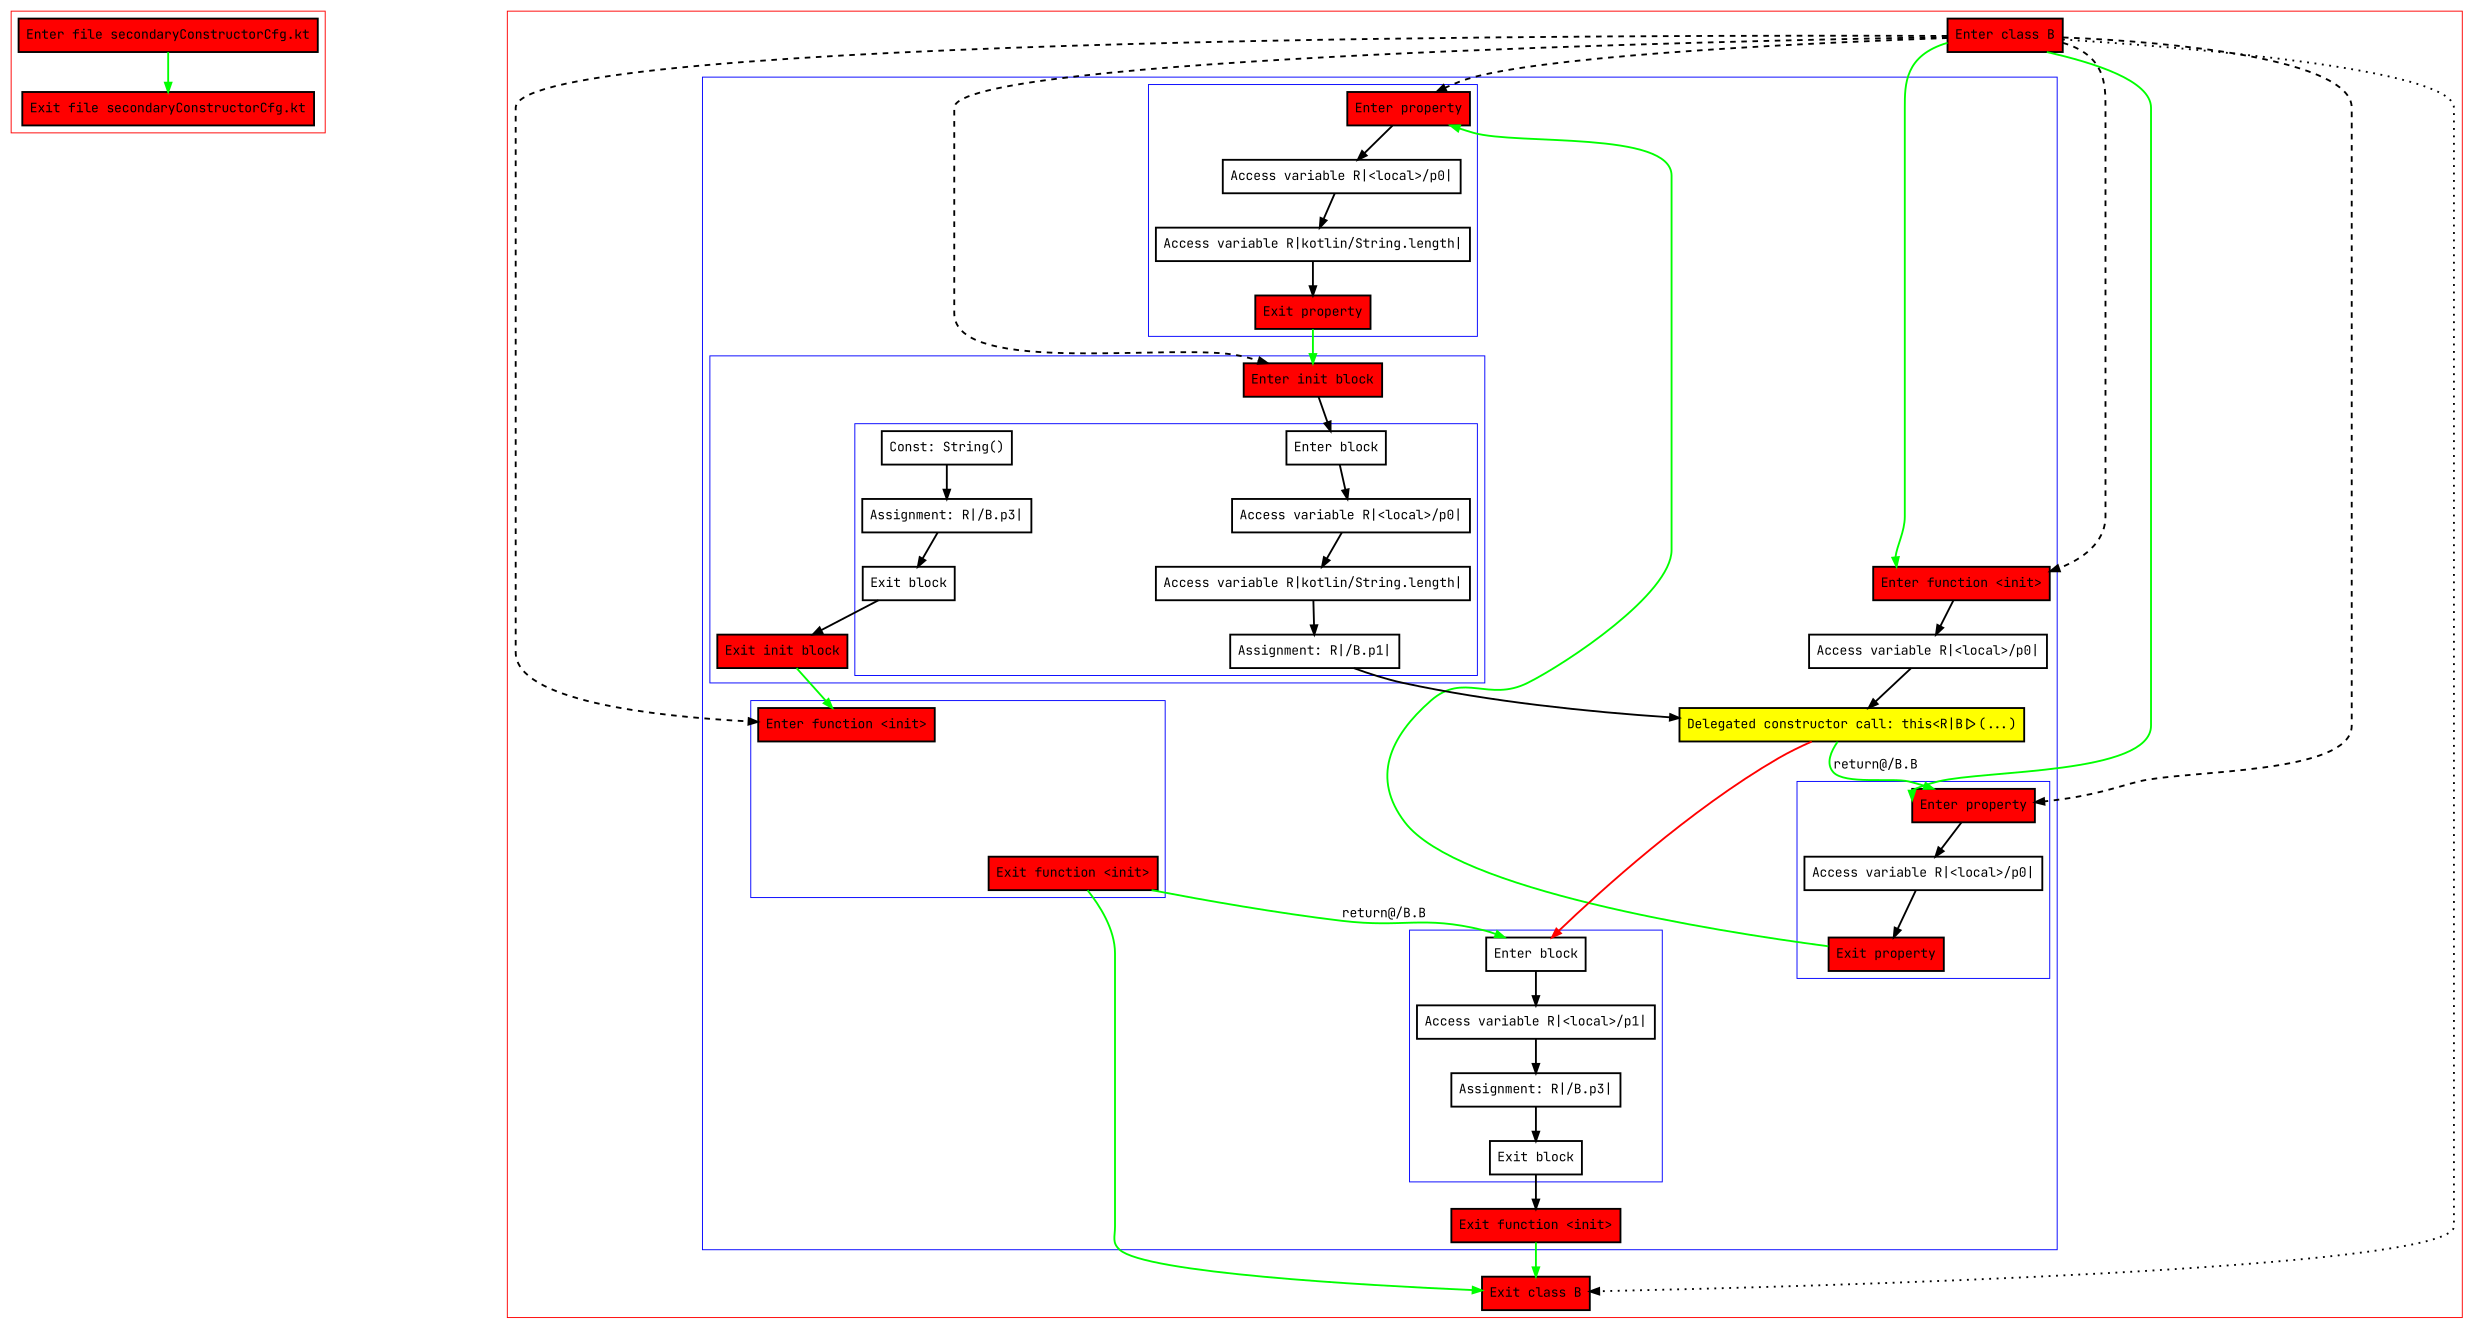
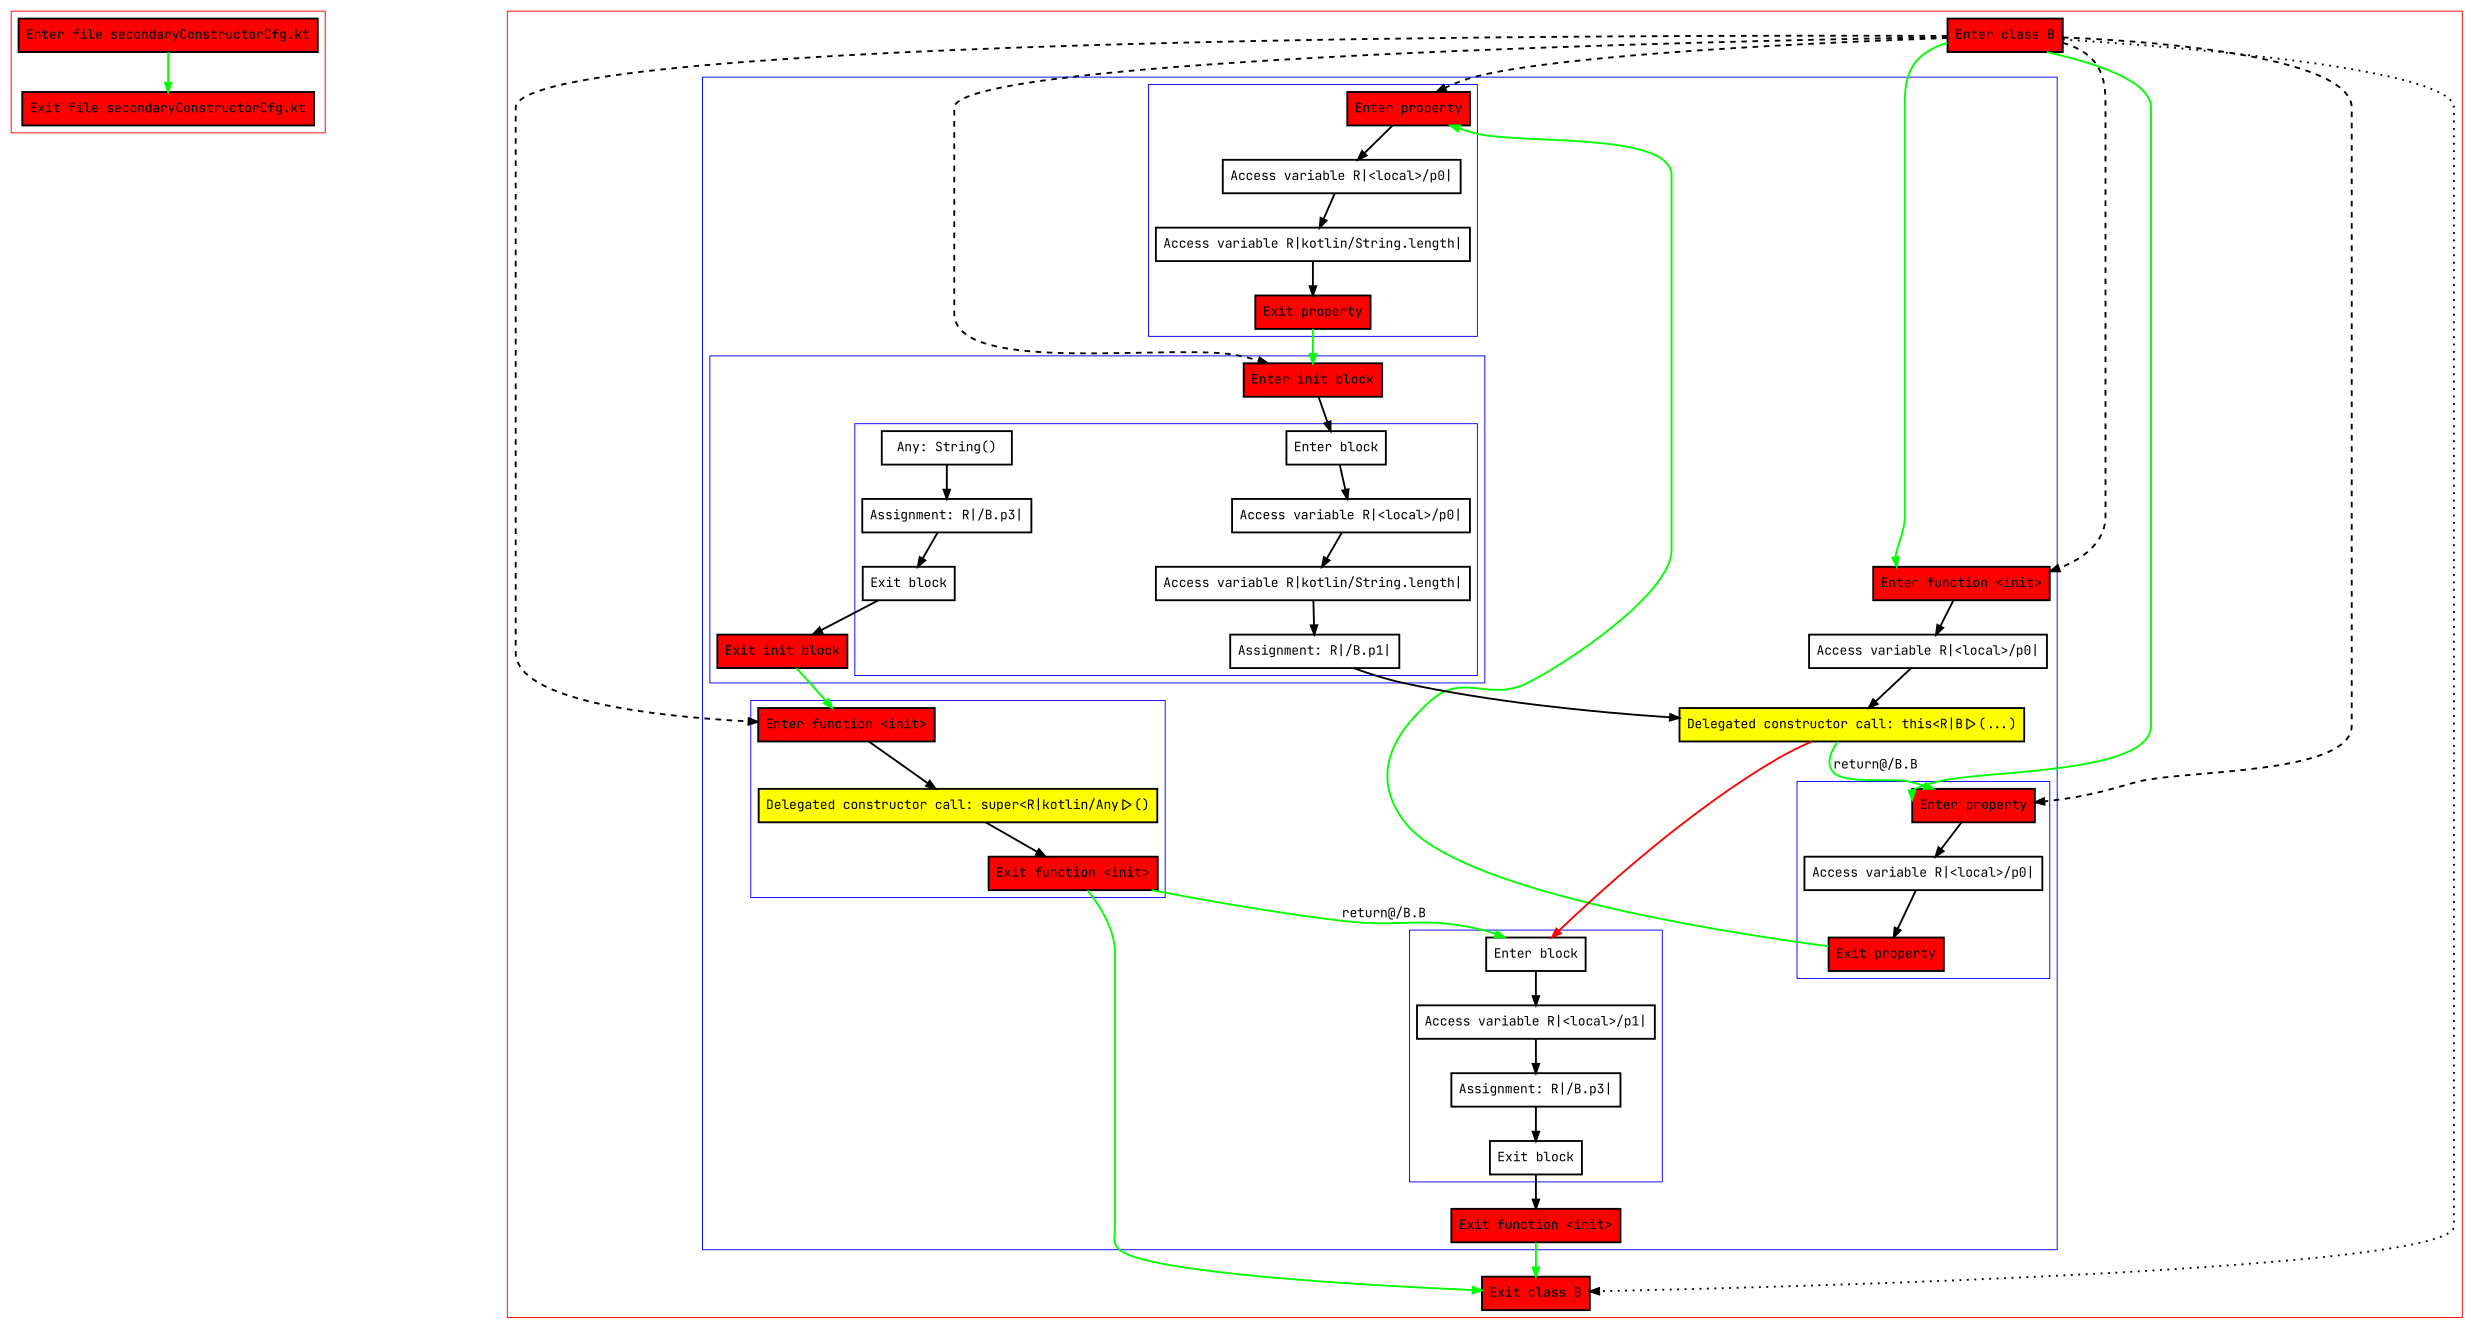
node "Const: String()": label "Const: String()" -> "Any: String()"
node "Delegated constructor call: super<R|kotlin/Any|>()": added
